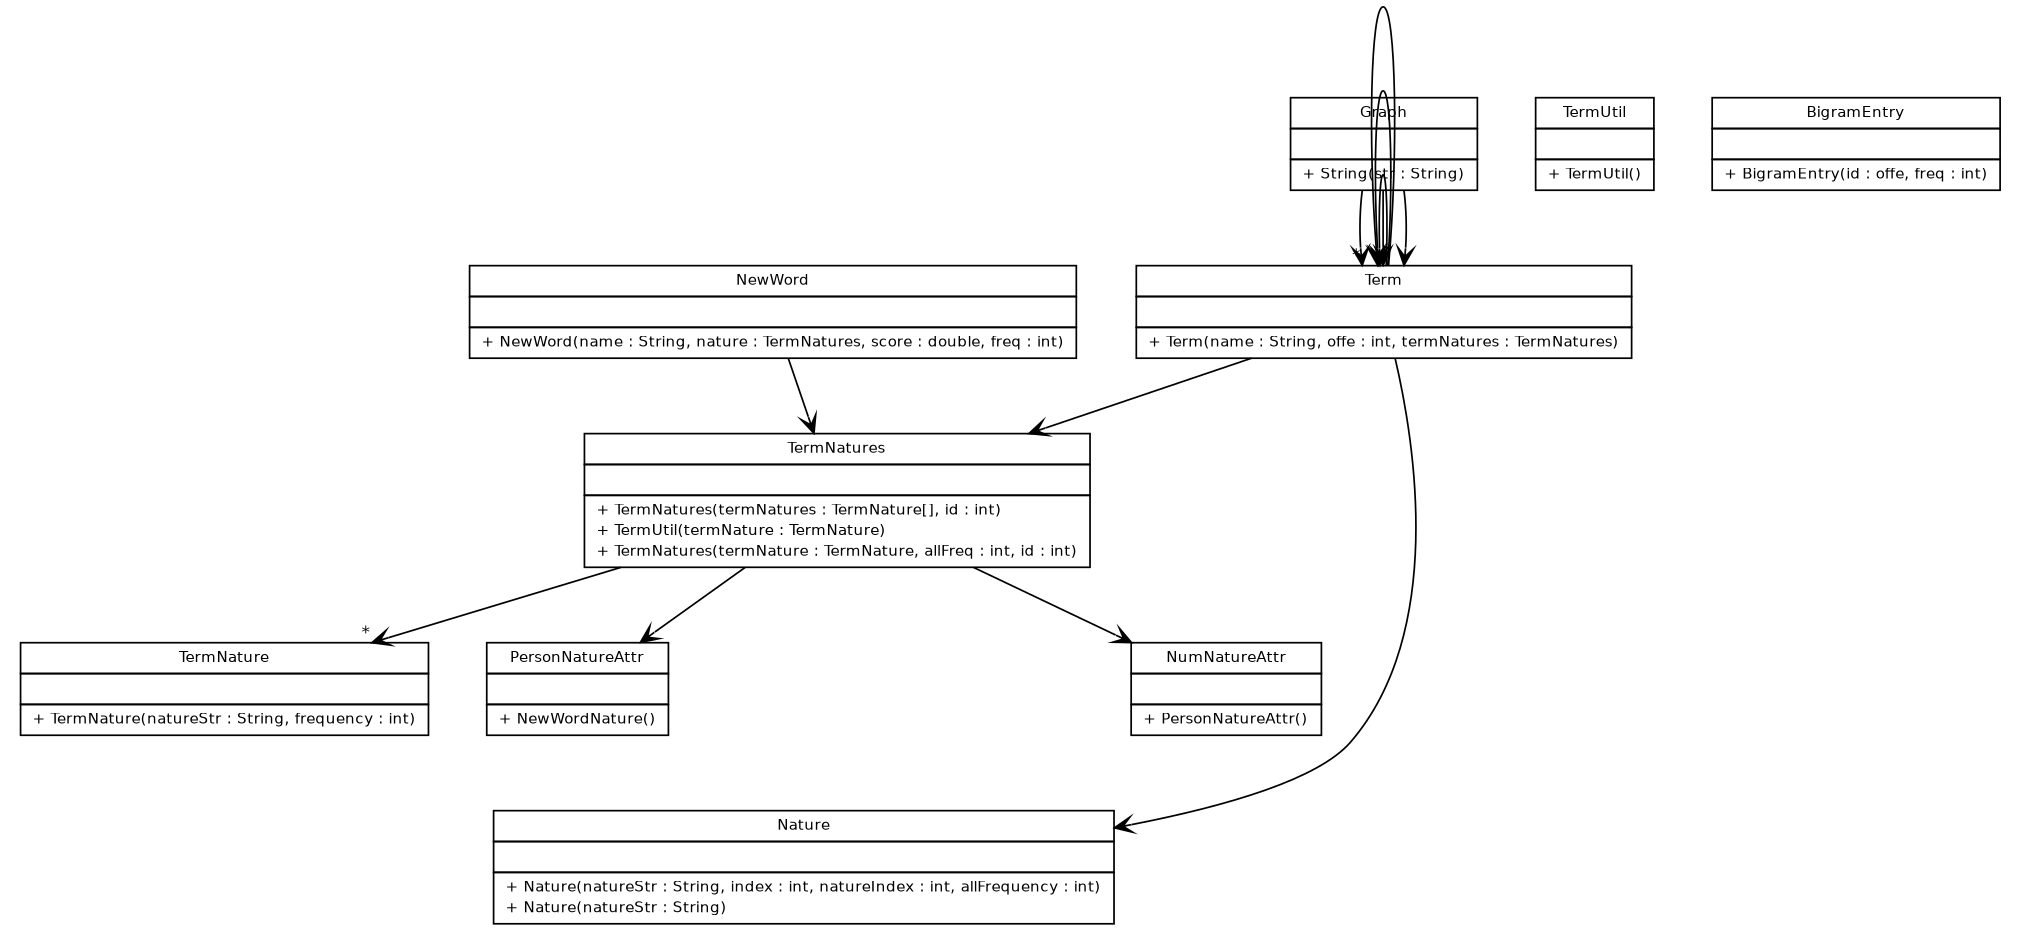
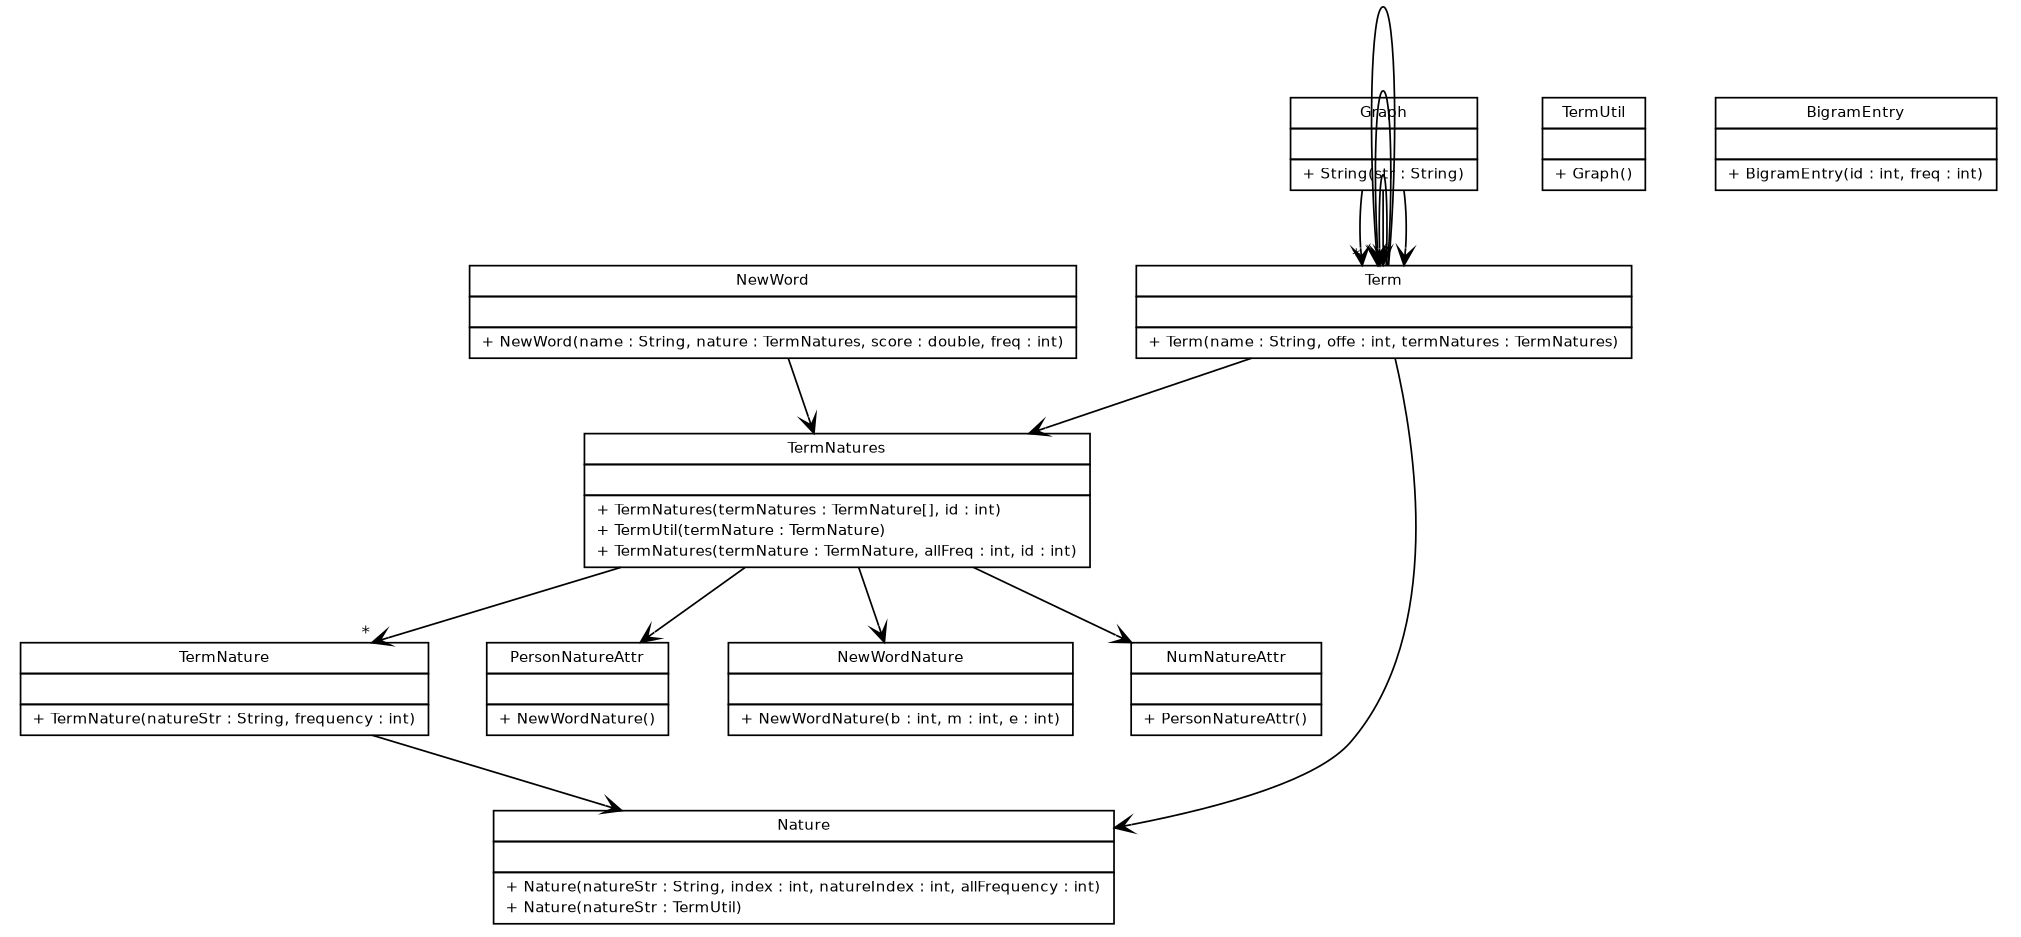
node "TermUtil": text "+ TermUtil()" -> "+ Graph()"
node "BigramEntry": text "+ BigramEntry(id : offe, freq : int)" -> "+ BigramEntry(id : int, freq : int)"
node "NewWordNature": added
edge "TermNature" -> "Nature": added
node "Nature": text "+ Nature(natureStr : String)" -> "+ Nature(natureStr : TermUtil)"
